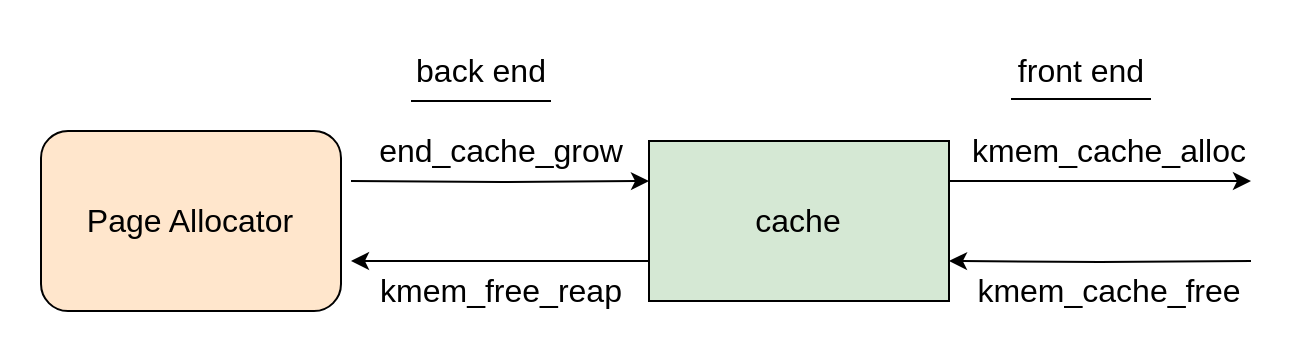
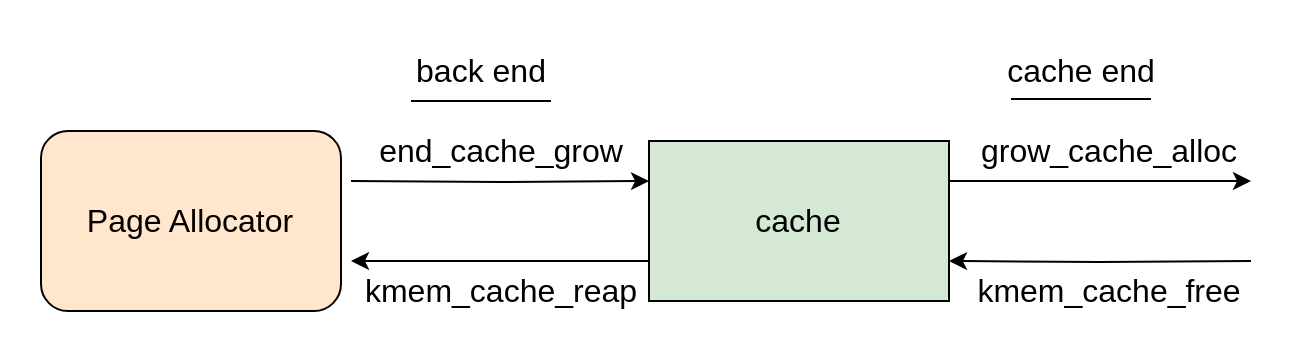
node "front end": label "front end" -> "cache end"
node "kmem_cache_alloc": label "kmem_cache_alloc" -> "grow_cache_alloc"
node "kmem_free_reap": label "kmem_free_reap" -> "kmem_cache_reap"
